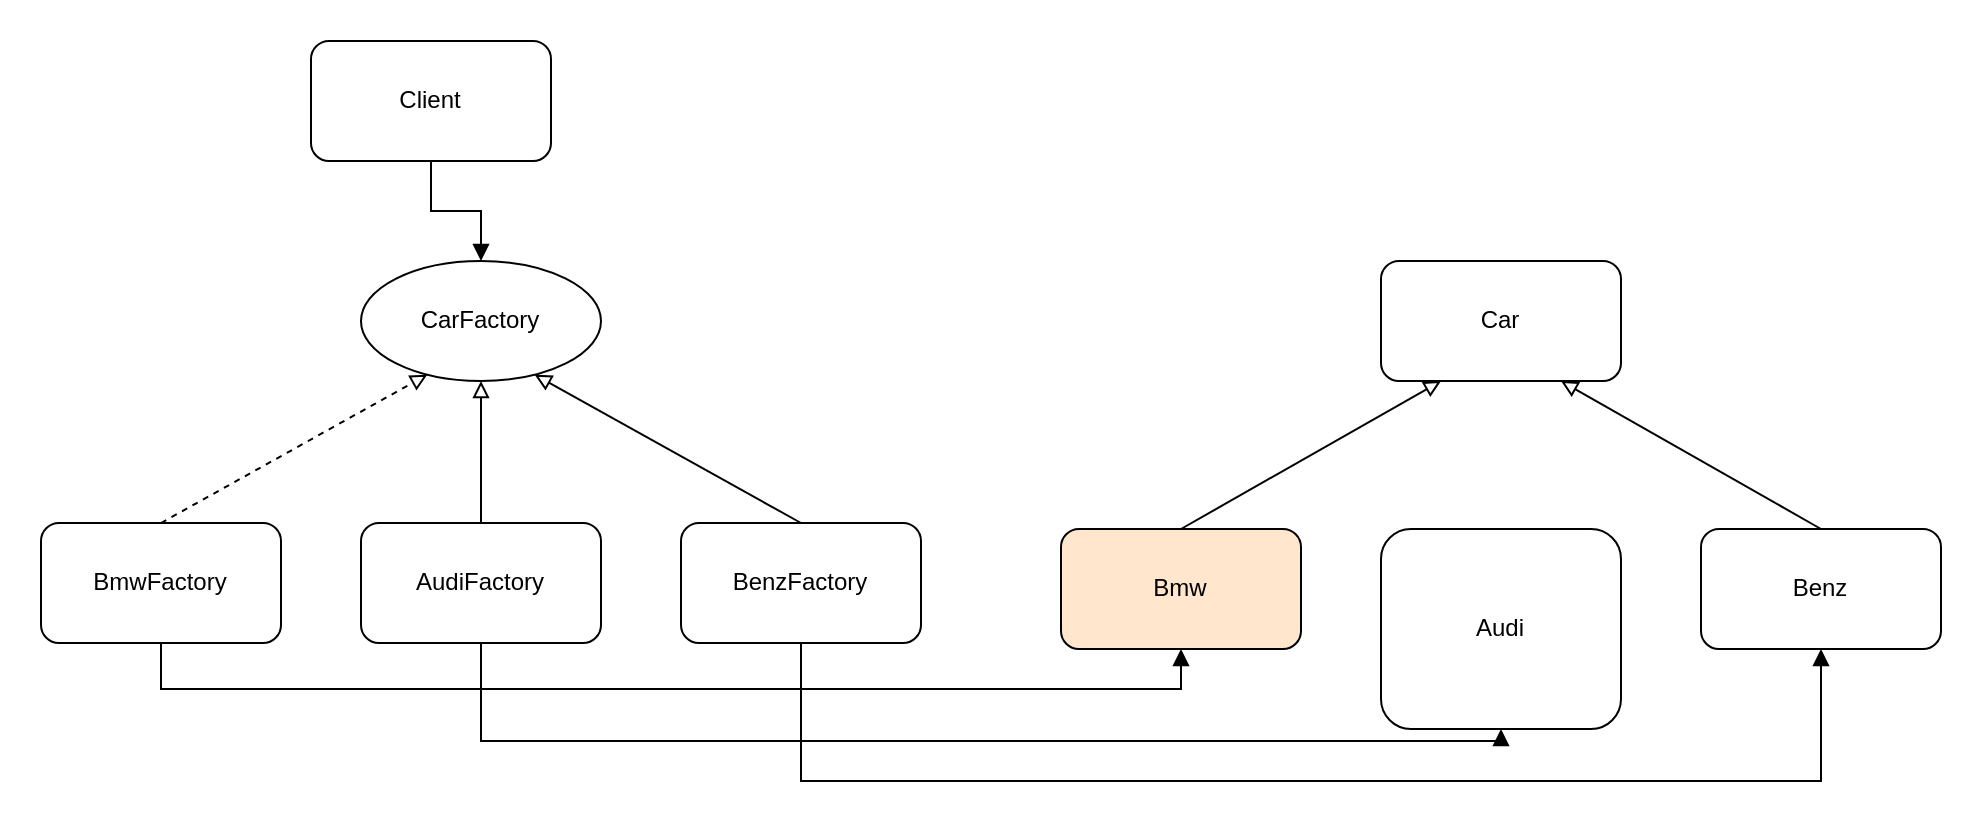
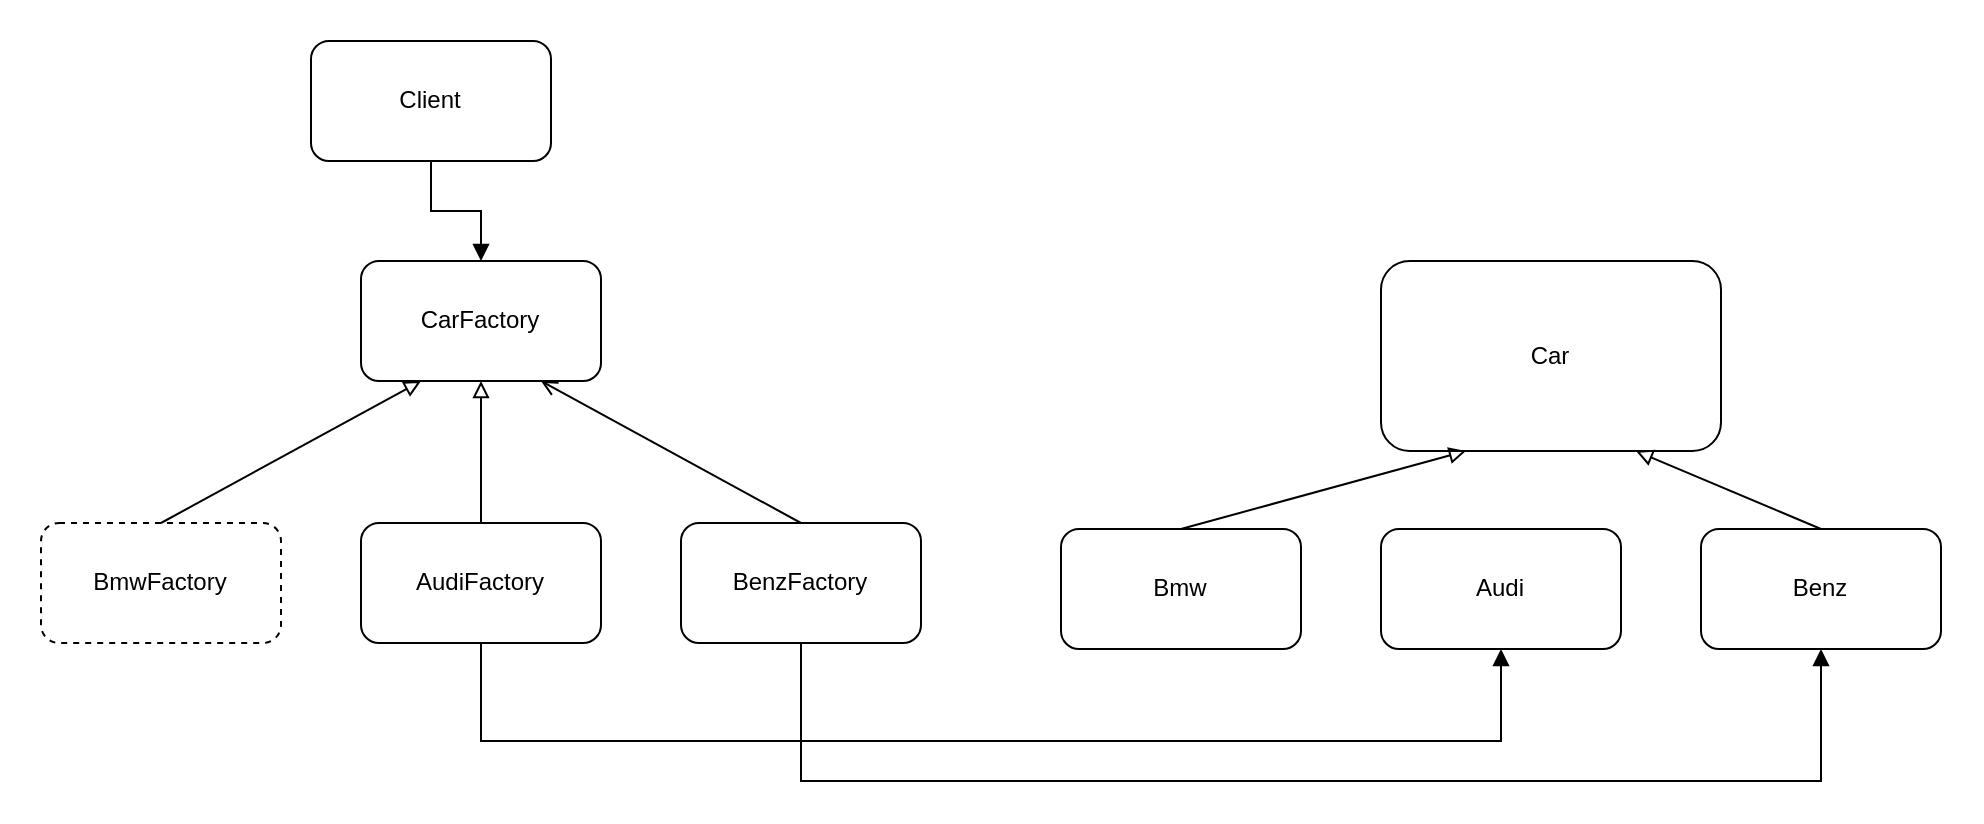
node "CarFactory": shape ellipse -> rounded rectangle
node "Car": size 240x120 -> 340x190
edge "BenzFactory" -> "CarFactory": arrowhead block -> open
edge "BmwFactory" -> "CarFactory": style dashed -> solid
node "BmwFactory": style solid -> dashed
node "Bmw": fillcolor #ffe6cc -> #ffffff
node "Audi": size 240x200 -> 240x120
edge "BmwFactory" -> "Bmw": removed
